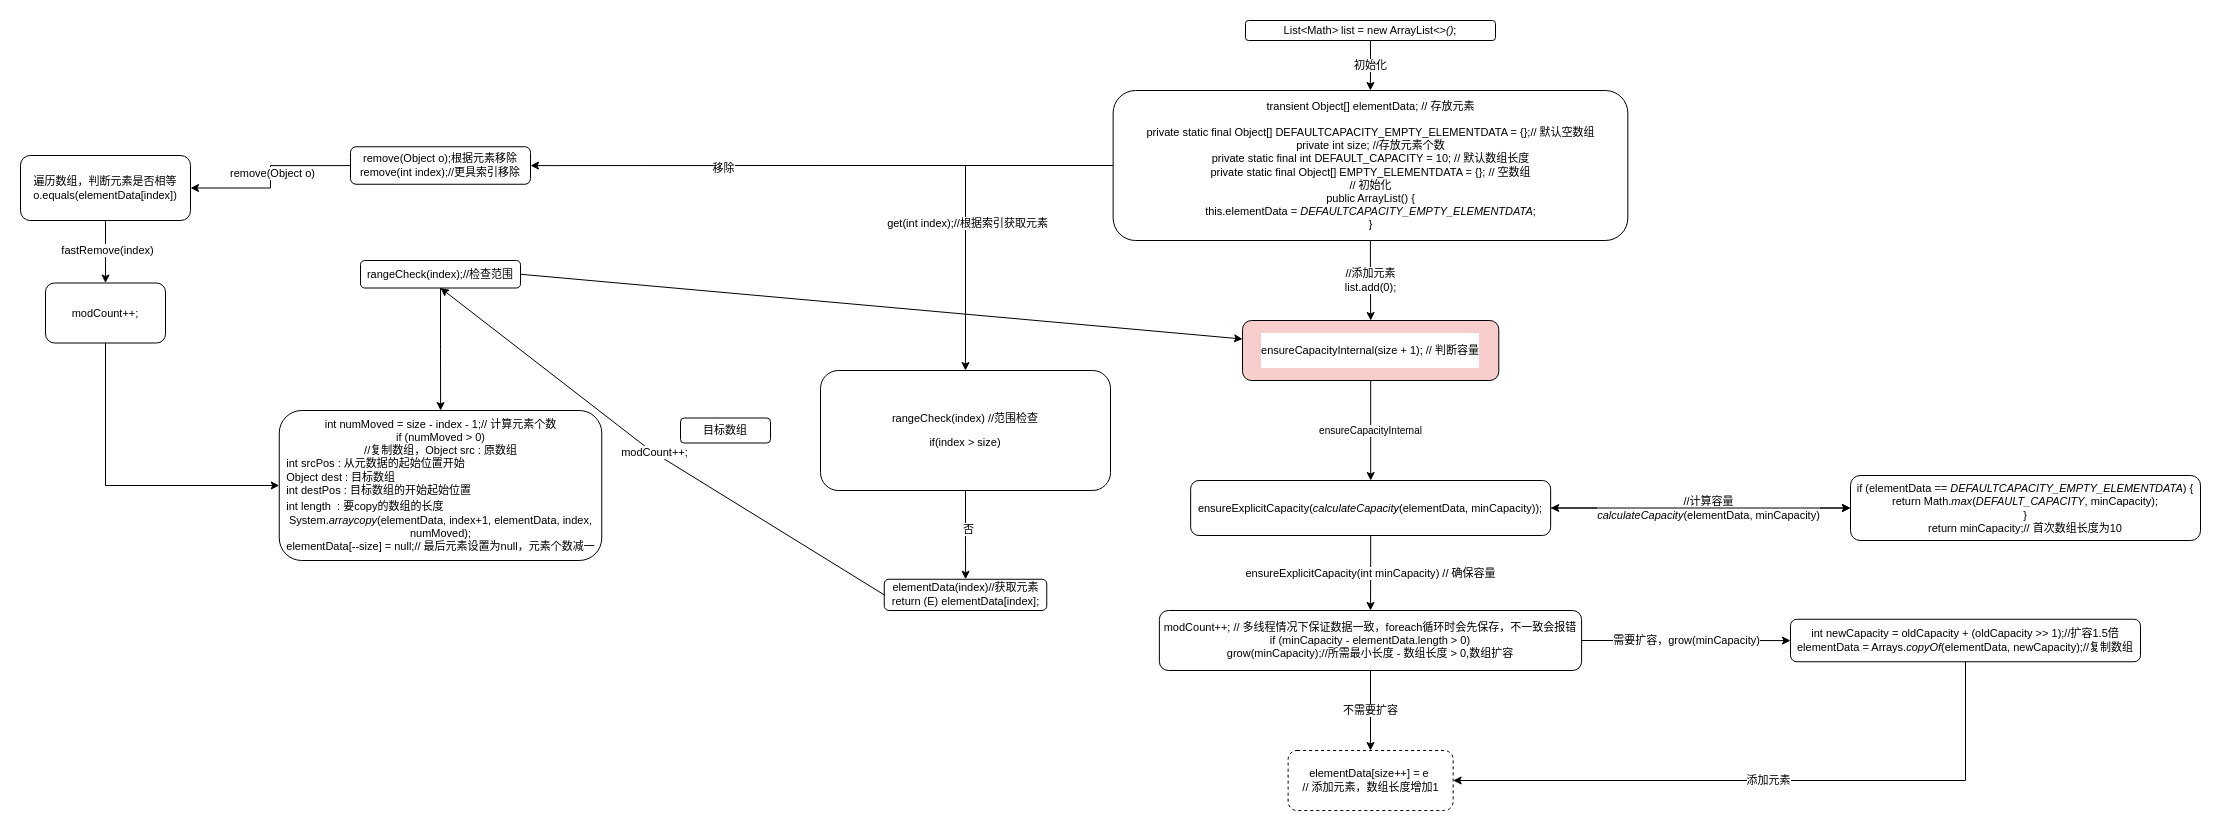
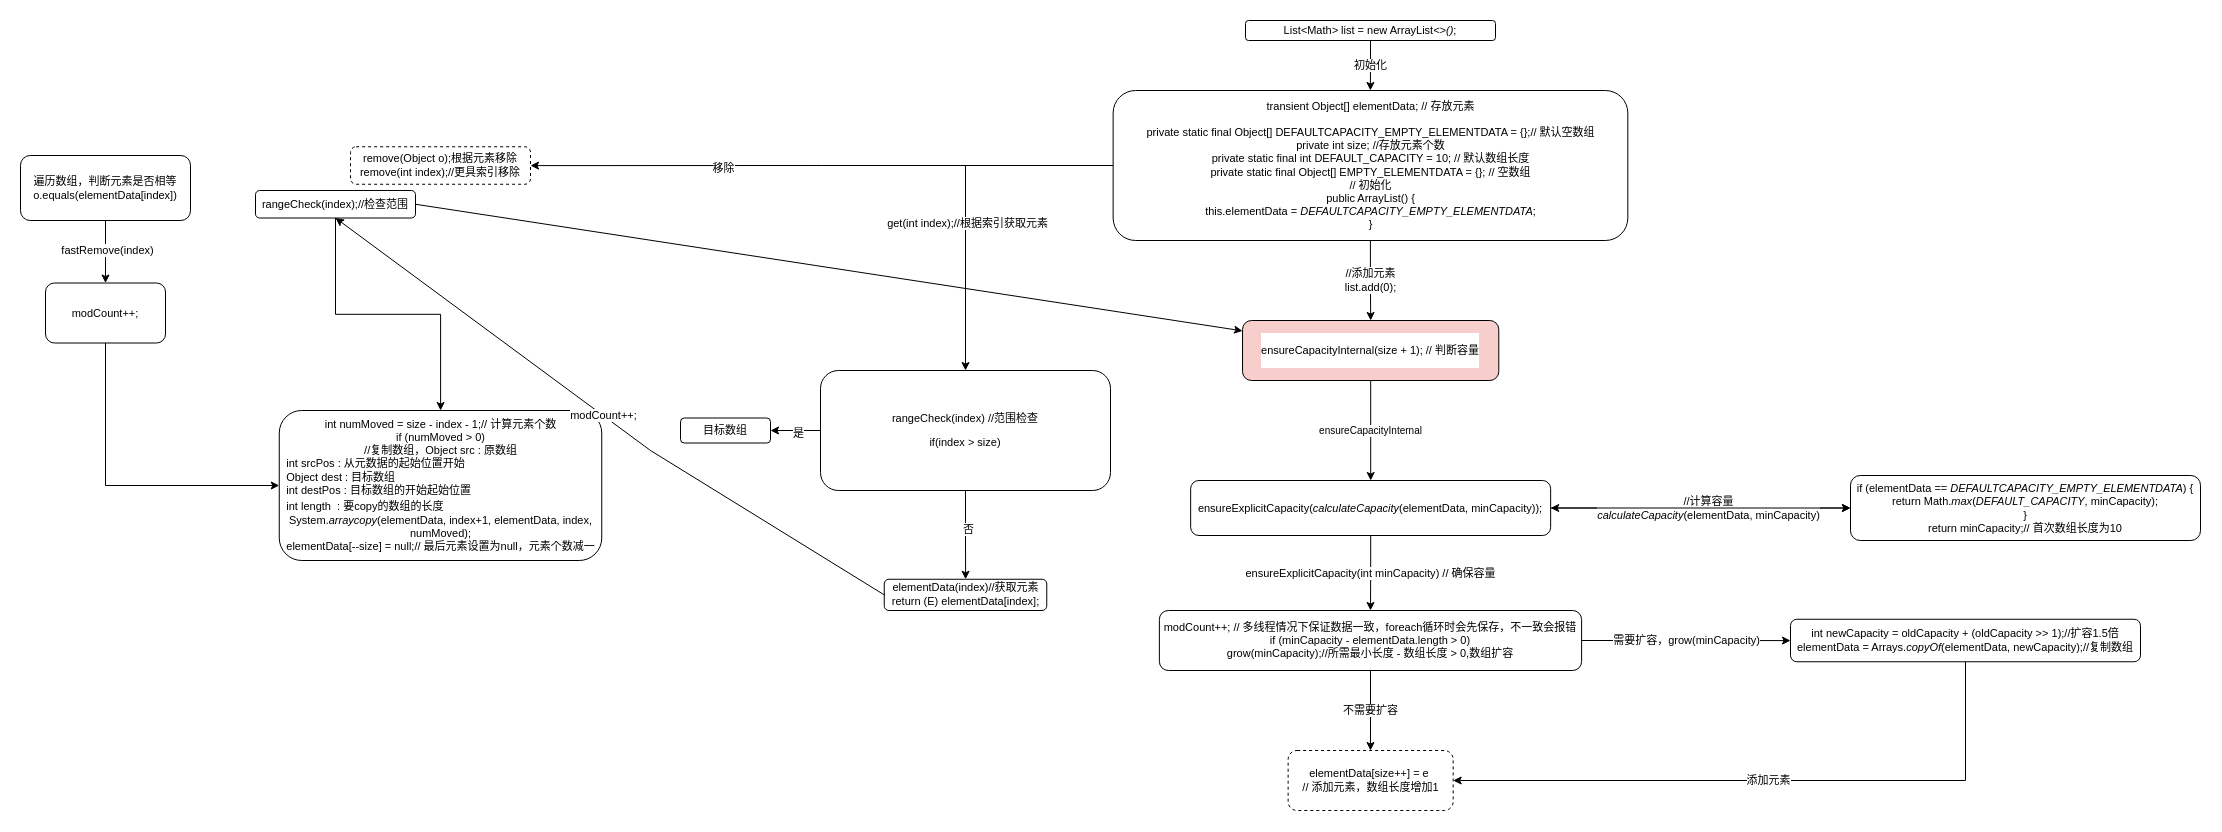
node "remove(Object o);根据元素移除 remove(int index);//更具索引移除": style solid -> dashed
edge "remove(Object o);根据元素移除 remove(int index);//更具索引移除" -> "遍历数组，判断元素是否相等o.equals(elementData[index])": removed, label "remove(Object o)"
node "rangeCheck(index);//检查范围": moved (441, 274) -> (336, 204)
edge "rangeCheck(index) //范围检查if(index > size)" -> "目标数组": added, label "是"
